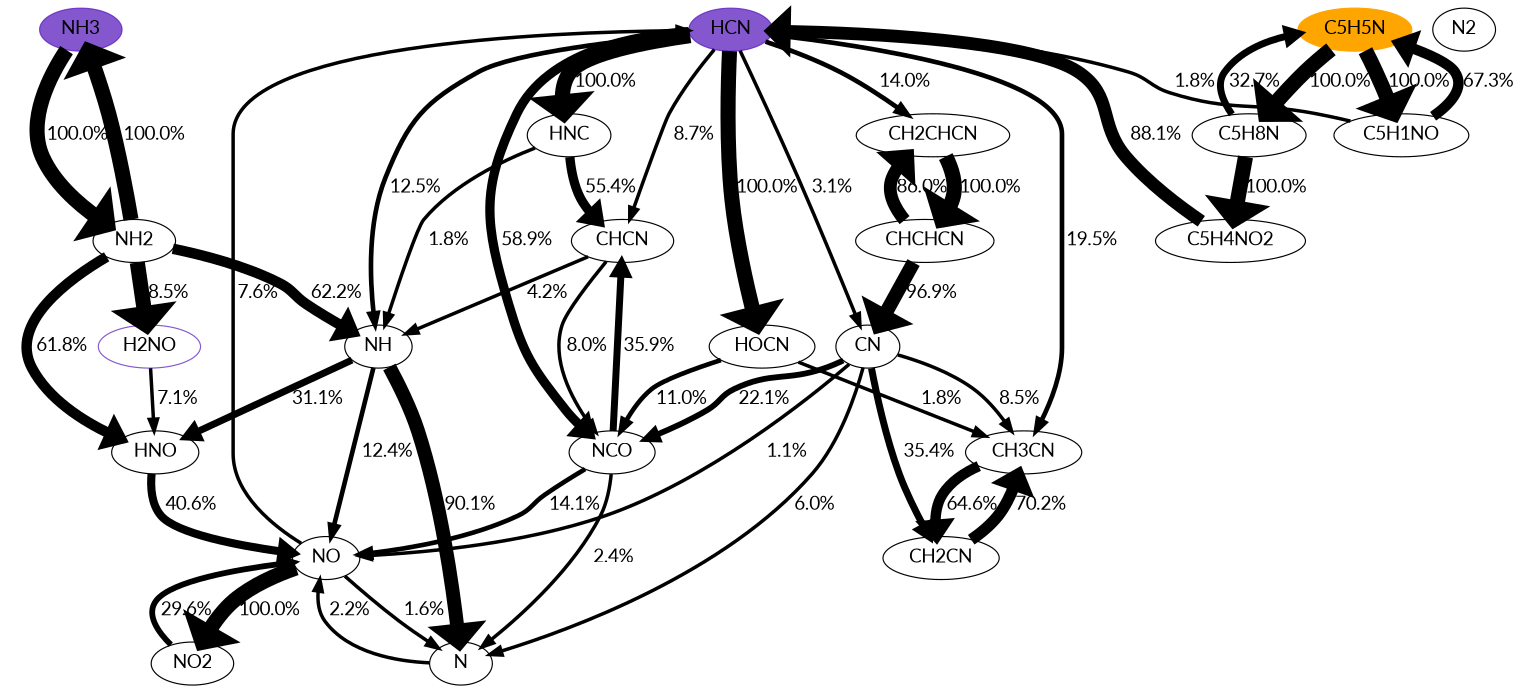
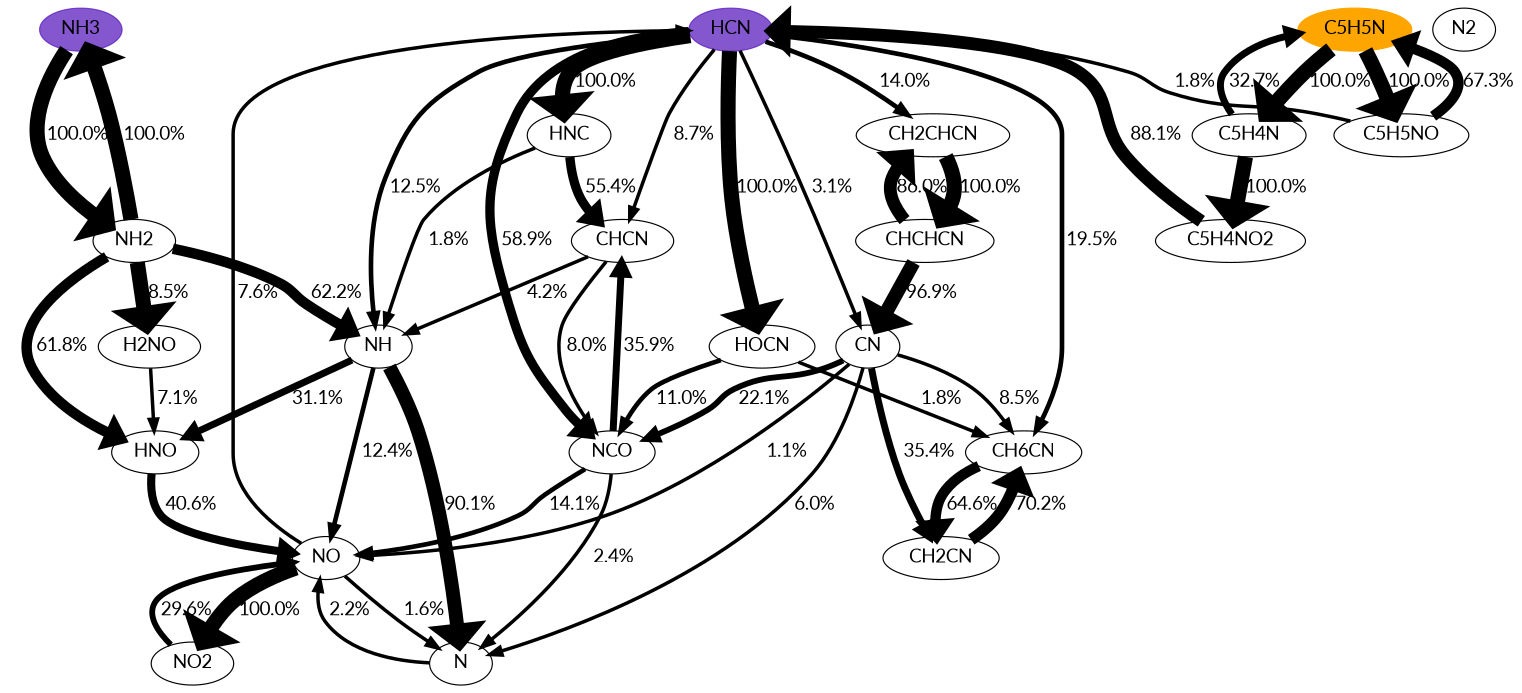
node "C5H8N": label "C5H8N" -> "C5H4N"
node "C5H1NO": label "C5H1NO" -> "C5H5NO"
node "H2NO": color #500dbab1 -> black
node "CH3CN": label "CH3CN" -> "CH6CN"
